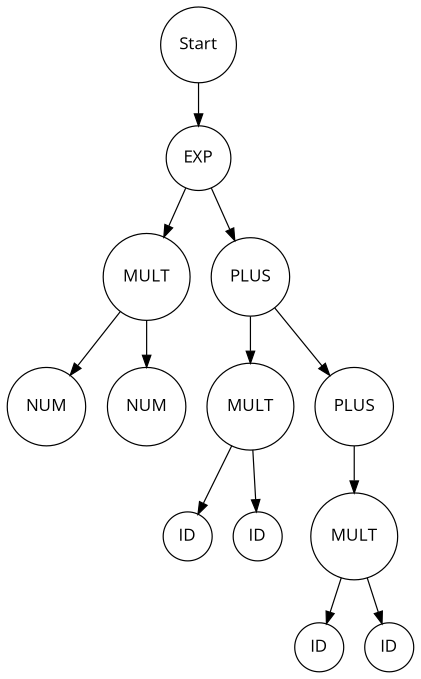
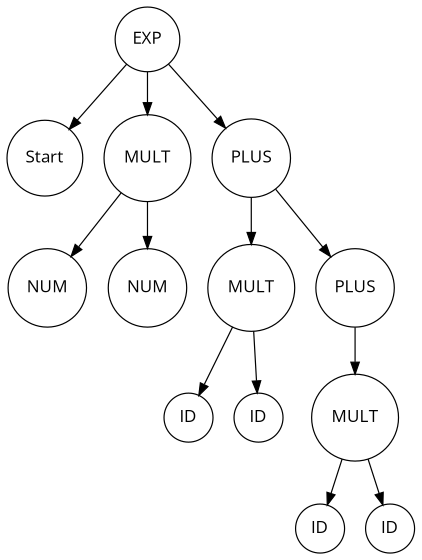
edge "Start" -> "EXP": reversed
